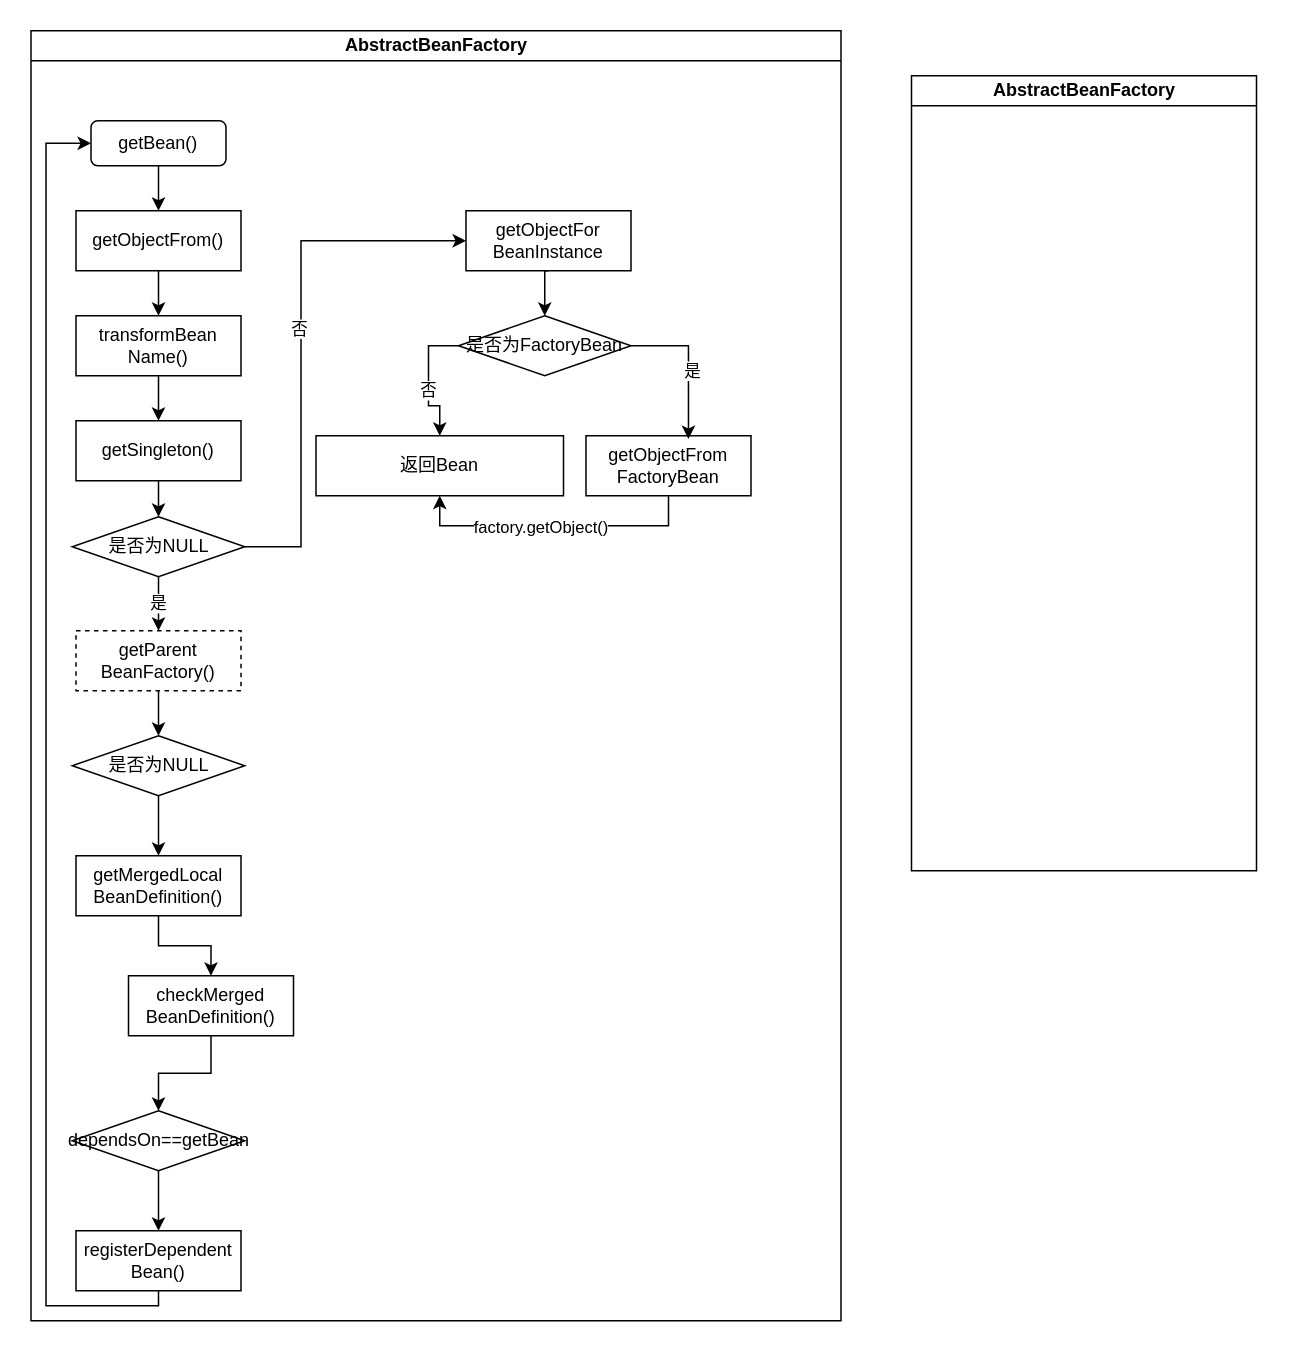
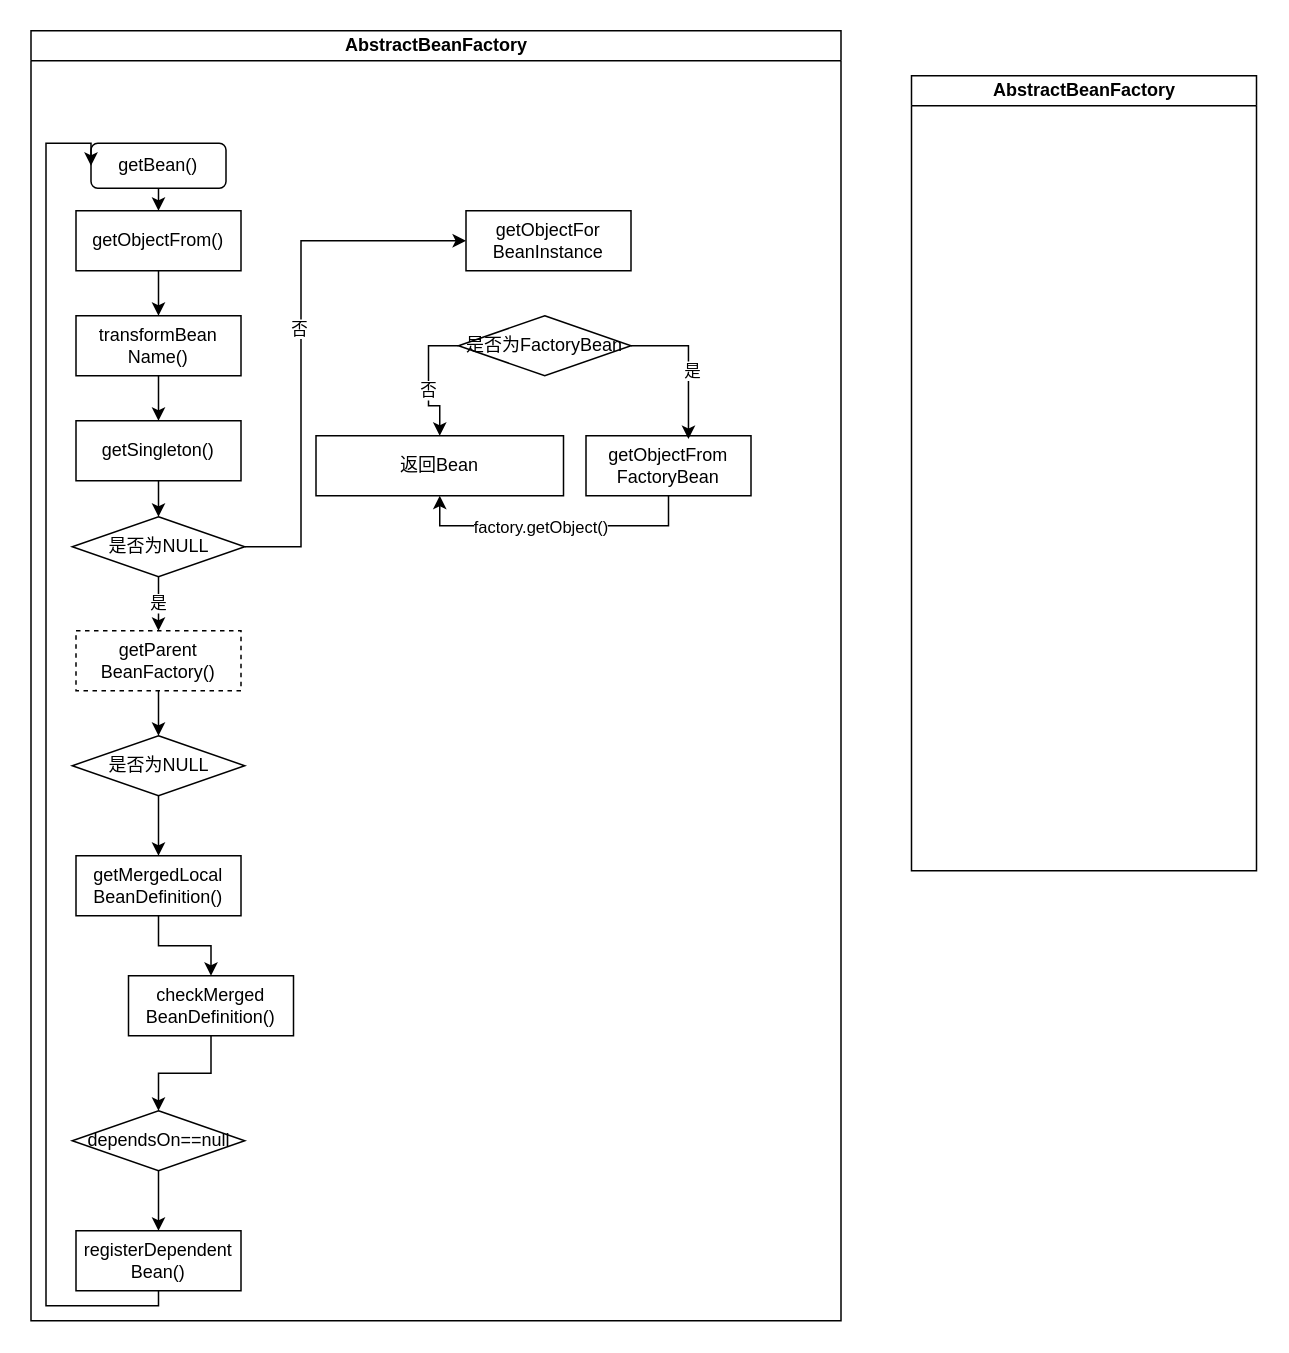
node "getBean()": moved (158, 143) -> (158, 166)
edge "getObjectFor BeanInstance" -> "是否为FactoryBean": removed
node "dependsOn==getBean": label "dependsOn==getBean" -> "dependsOn==null"
